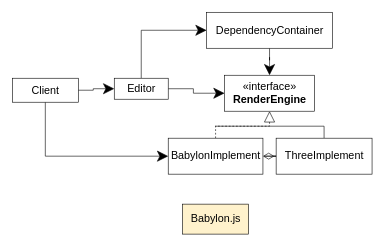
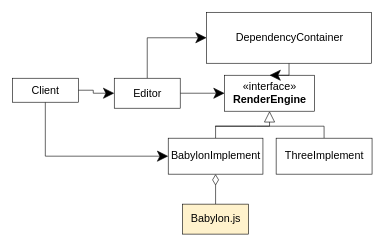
node "DependencyContainer": size 126x36 -> 165x51
node "Editor": size 54x21 -> 66x30
edge "BabylonImplement" -> "«interface» RenderEngine": style dashed -> solid
edge "ThreeImplement" -> "BabylonImplement": now "Babylon.js" -> "BabylonImplement"
